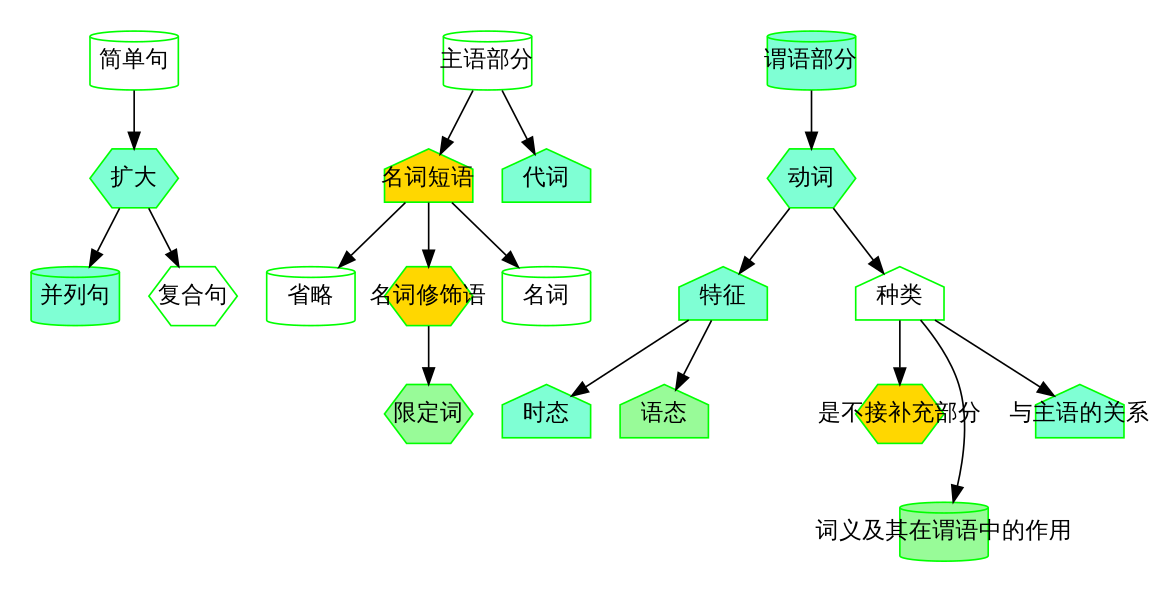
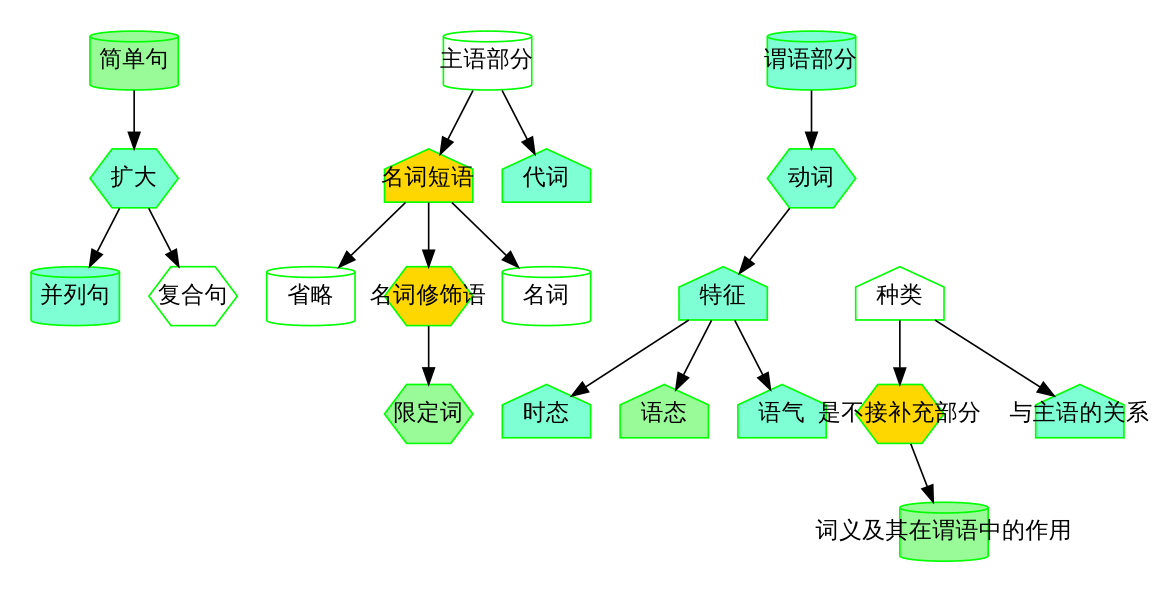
node "简单句": fillcolor white -> palegreen
edge "动词" -> "种类": removed
edge "种类" -> "词义及其在谓语中的作用": now "是不接补充部分" -> "词义及其在谓语中的作用"
node "语气": added
